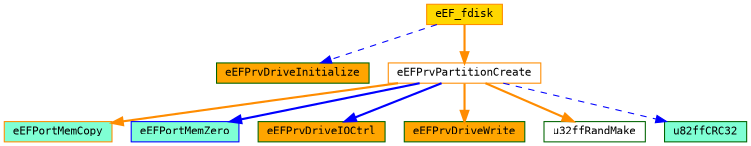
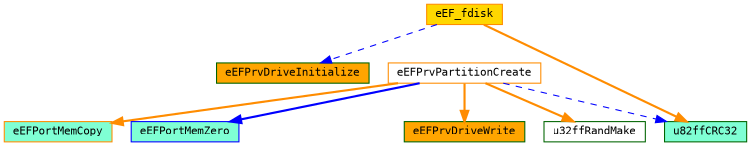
edge "eEF_fdisk" -> "eEFPrvPartitionCreate": now "eEF_fdisk" -> "u82ffCRC32"
node "eEFPrvDriveIOCtrl": removed
